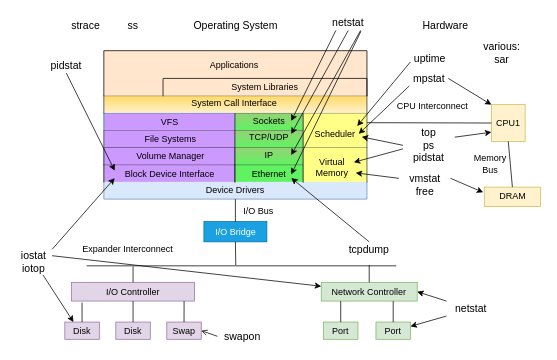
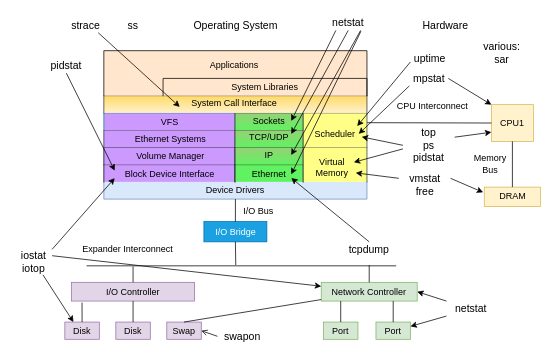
edge "strace" -> "System Call Interface": added
node "CPU1": size 34x37 -> 42x37
node "File Systems": label "File Systems" -> "Ethernet Systems"
edge "I/O Controller" -- "Swap": now "Network Controller" -- "Swap"
